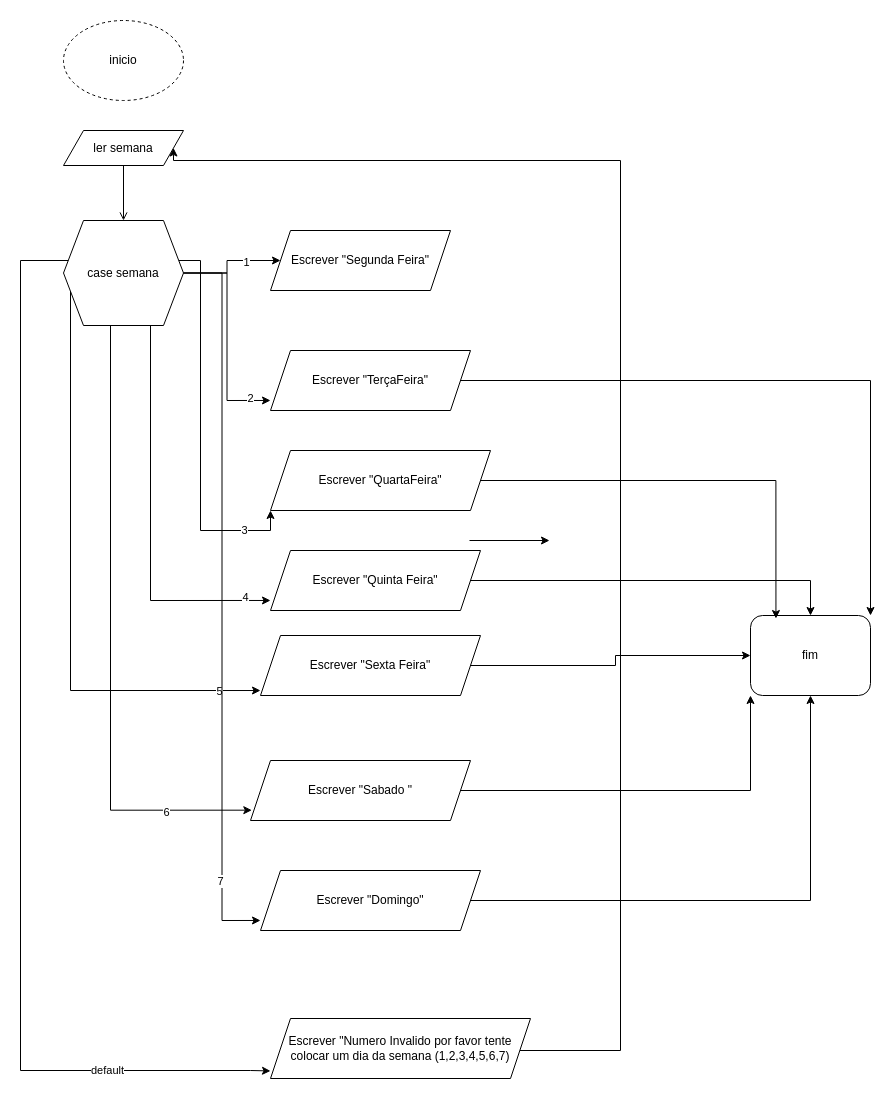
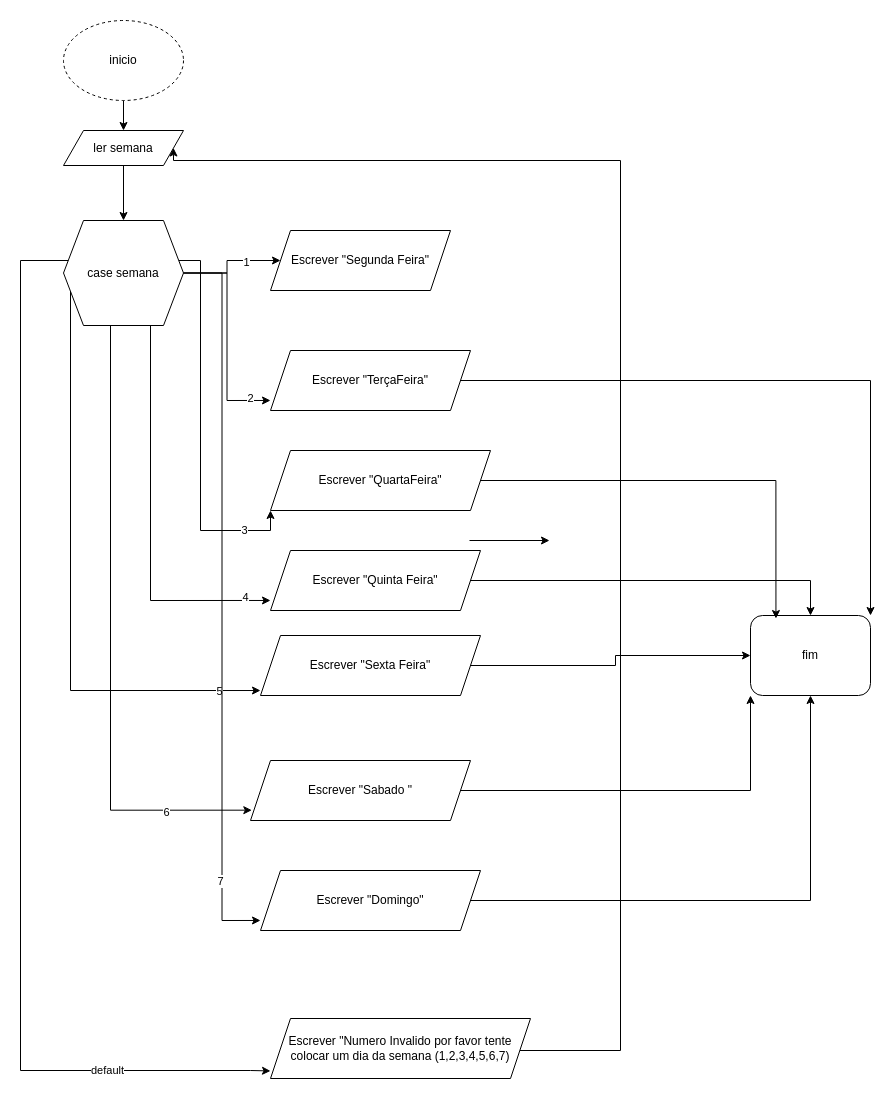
edge "inicio" -> "ler semana": added
edge "ler semana" -> "case semana": arrowhead open -> classic
